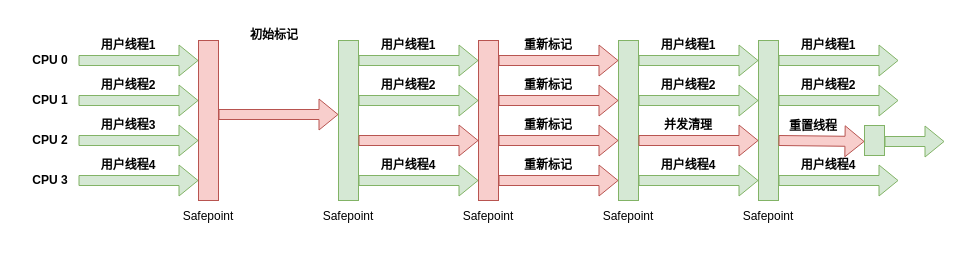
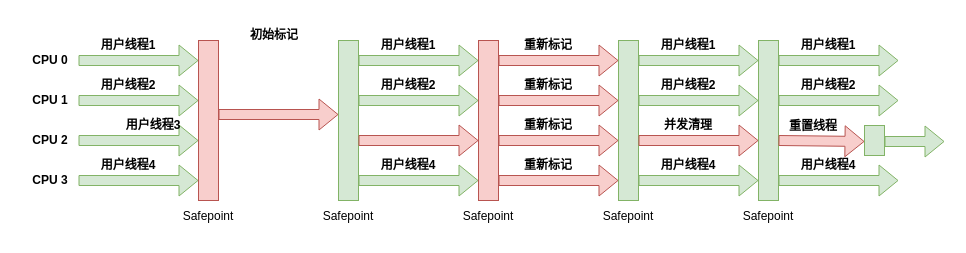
node "用户线程3": moved (129, 126) -> (154, 126)
